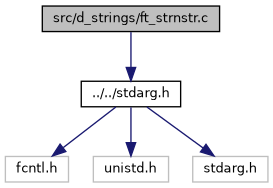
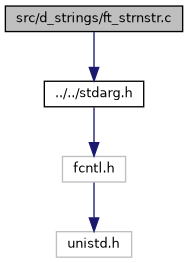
edge "../../stdarg.h" -> "unistd.h": now "fcntl.h" -> "unistd.h"
node "stdarg.h": removed
